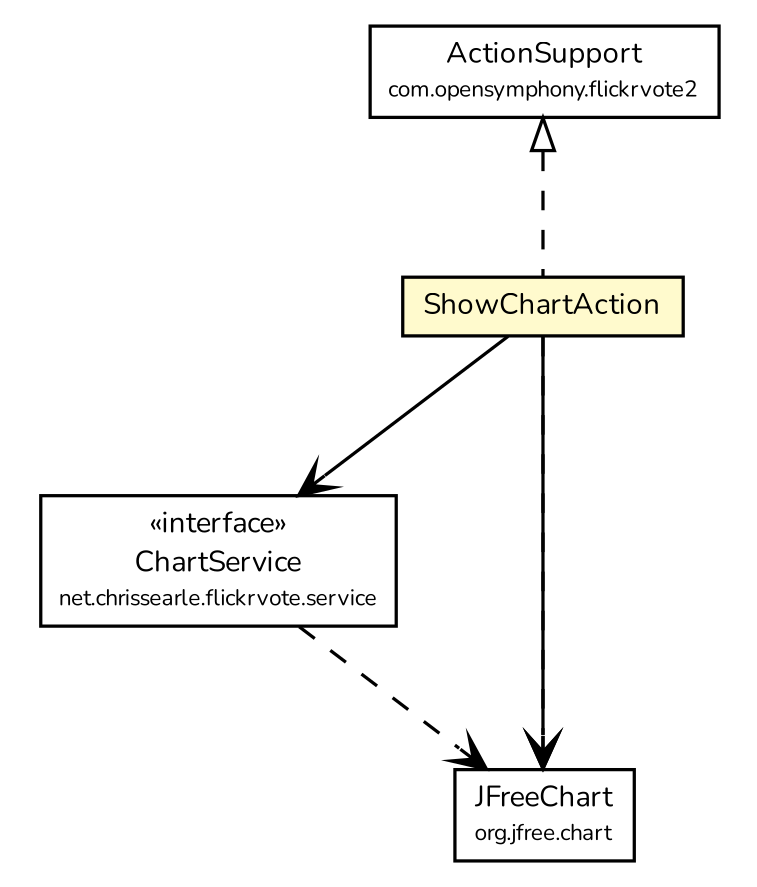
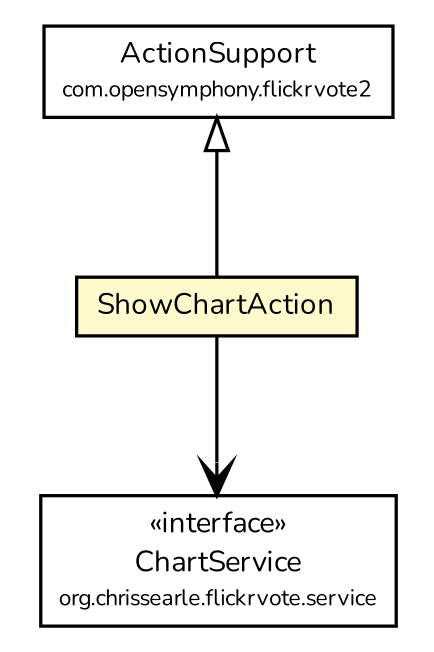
edge "ShowChartAction" -> "ActionSupport": style dashed -> solid
node "ChartService": text "net.chrissearle.flickrvote.service" -> "org.chrissearle.flickrvote.service"
node "JFreeChart": removed
